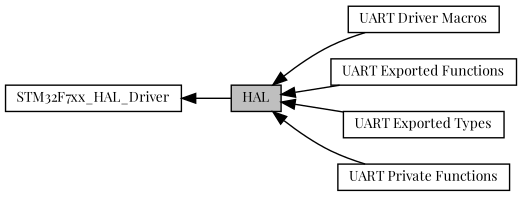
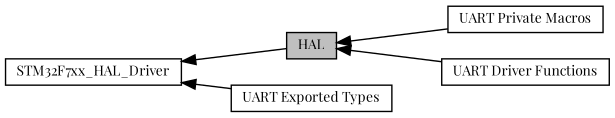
node "UART Driver Macros": label "UART Driver Macros" -> "UART Private Macros"
node "UART Exported Functions": label "UART Exported Functions" -> "UART Driver Functions"
edge "UART Exported Types" -> "HAL": now "UART Exported Types" -> "STM32F7xx_HAL_Driver"
node "UART Private Functions": removed
